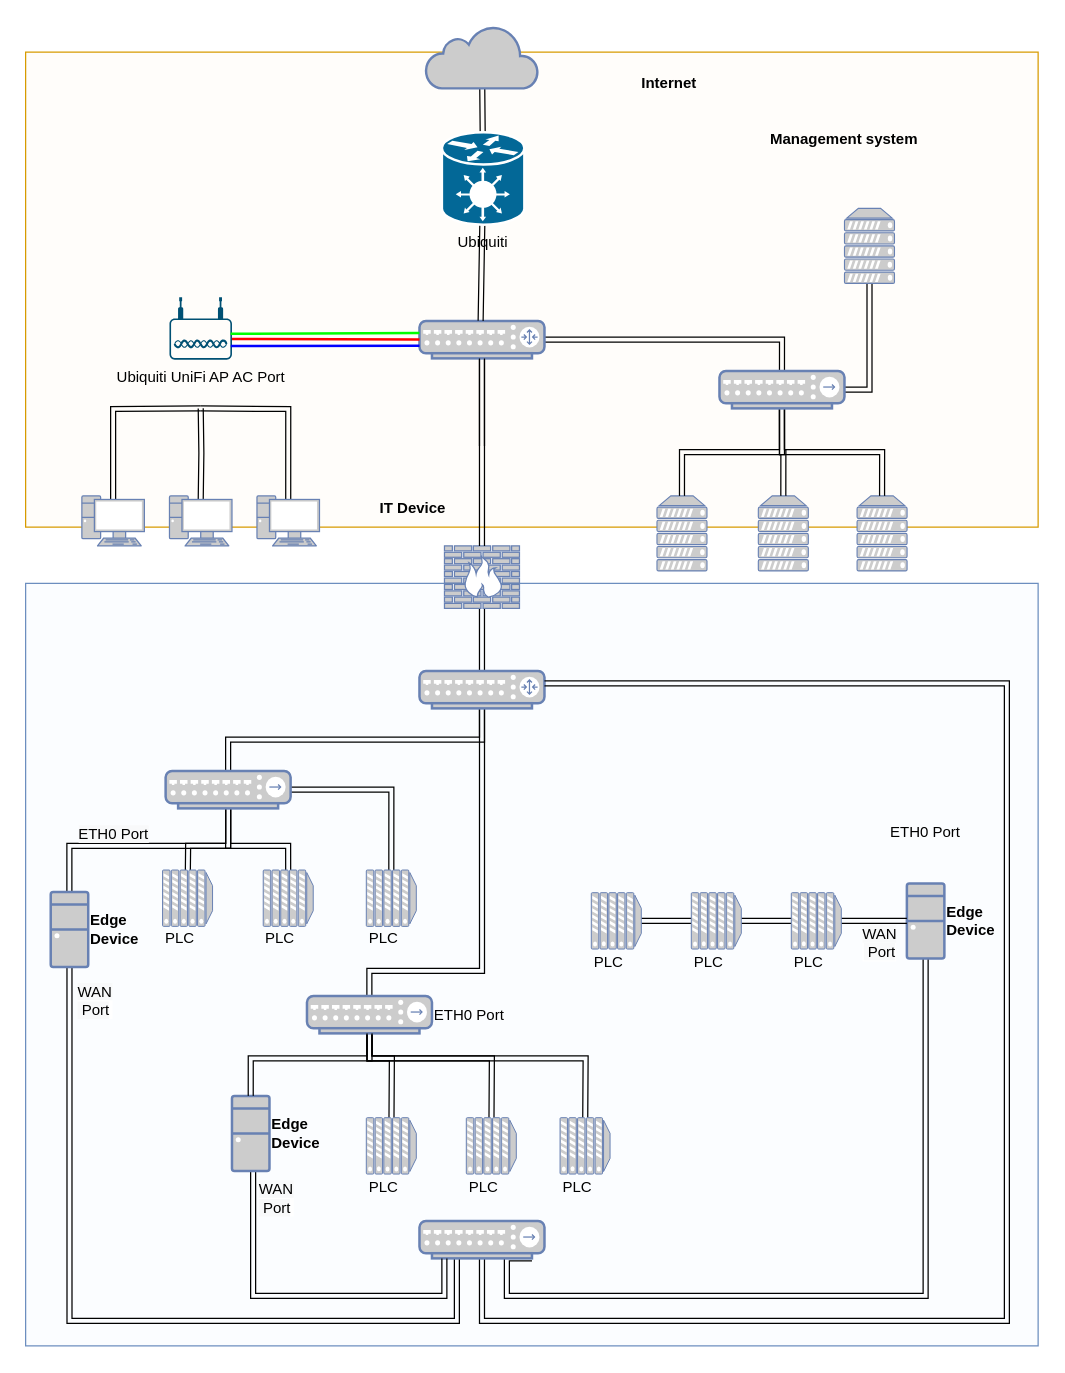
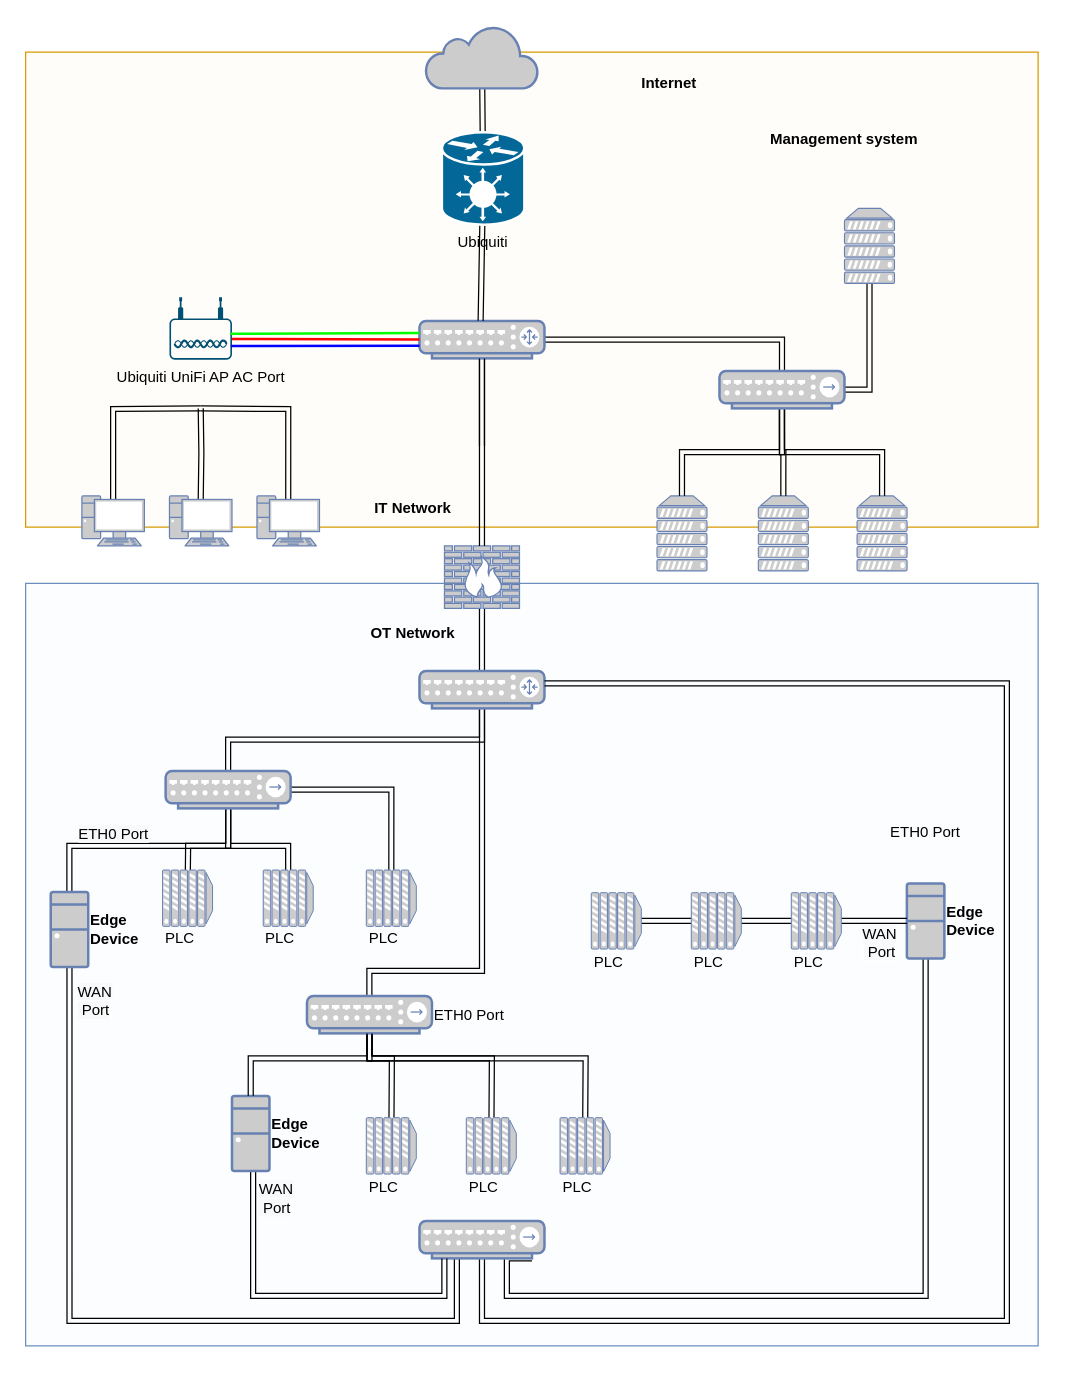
node "IT Device": label "IT Device" -> "IT Network"
node "OT Network": added
